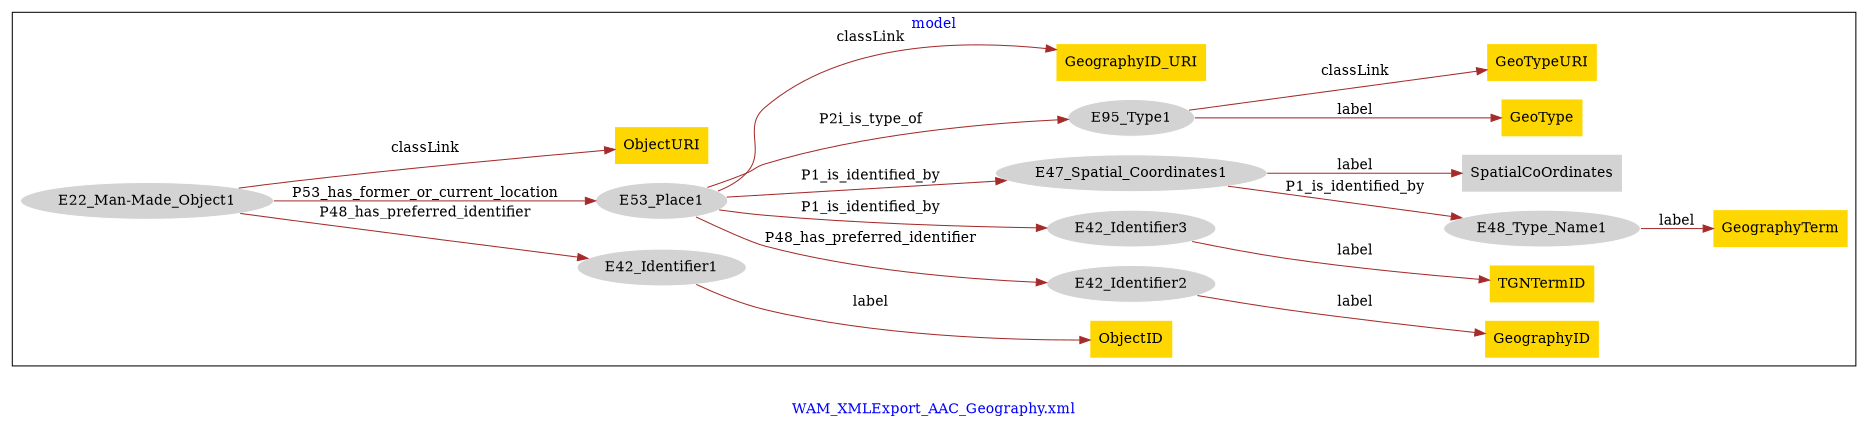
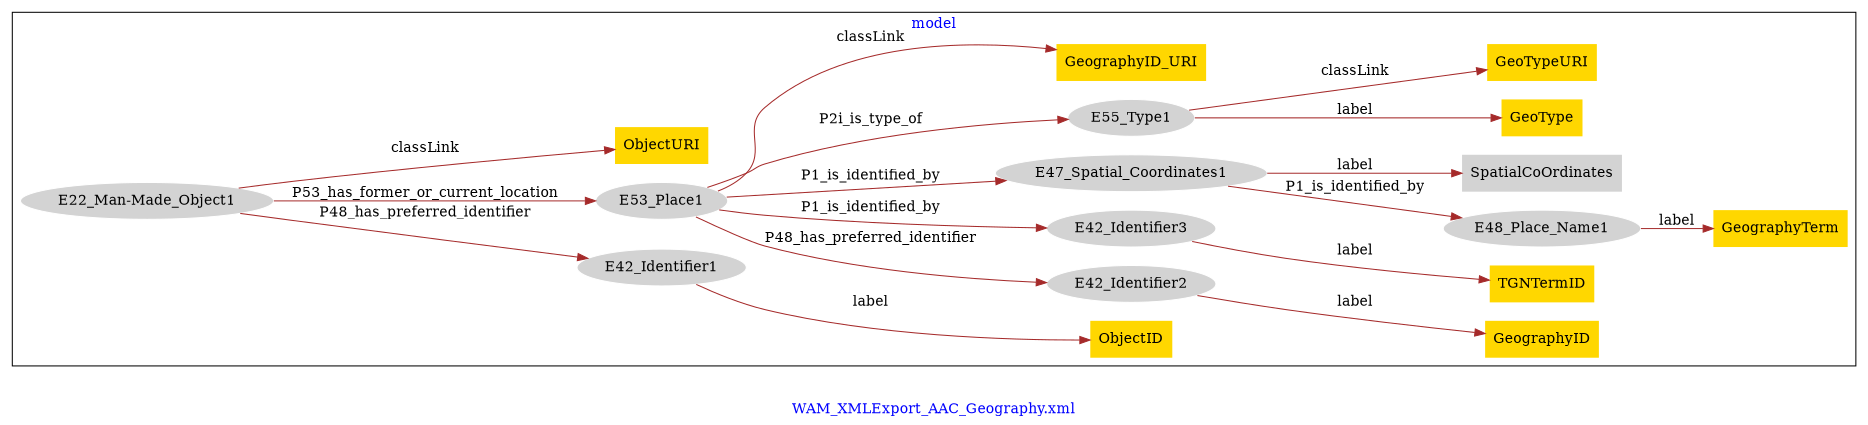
node "E95_Type1": label "E95_Type1" -> "E55_Type1"
node "E48_Type_Name1": label "E48_Type_Name1" -> "E48_Place_Name1"
